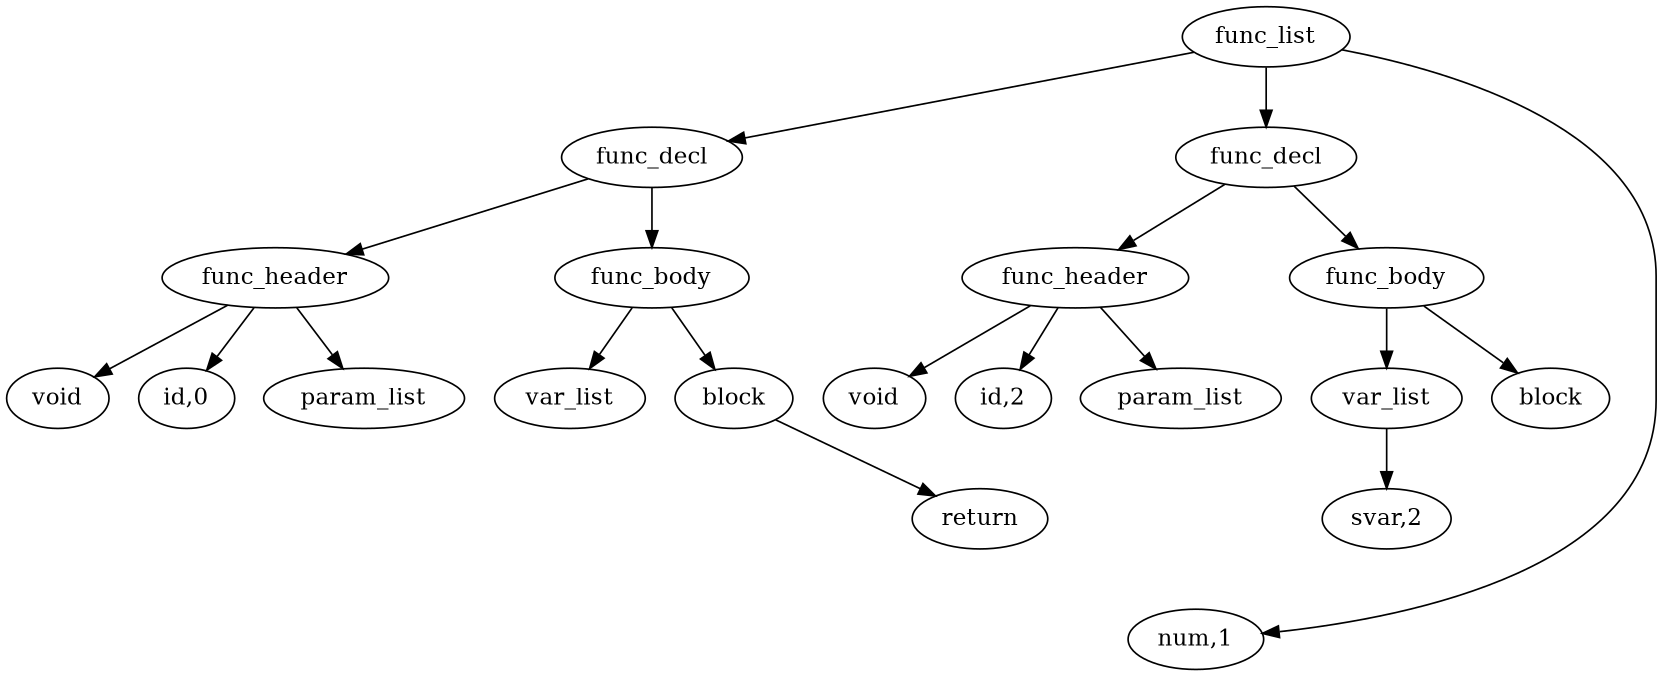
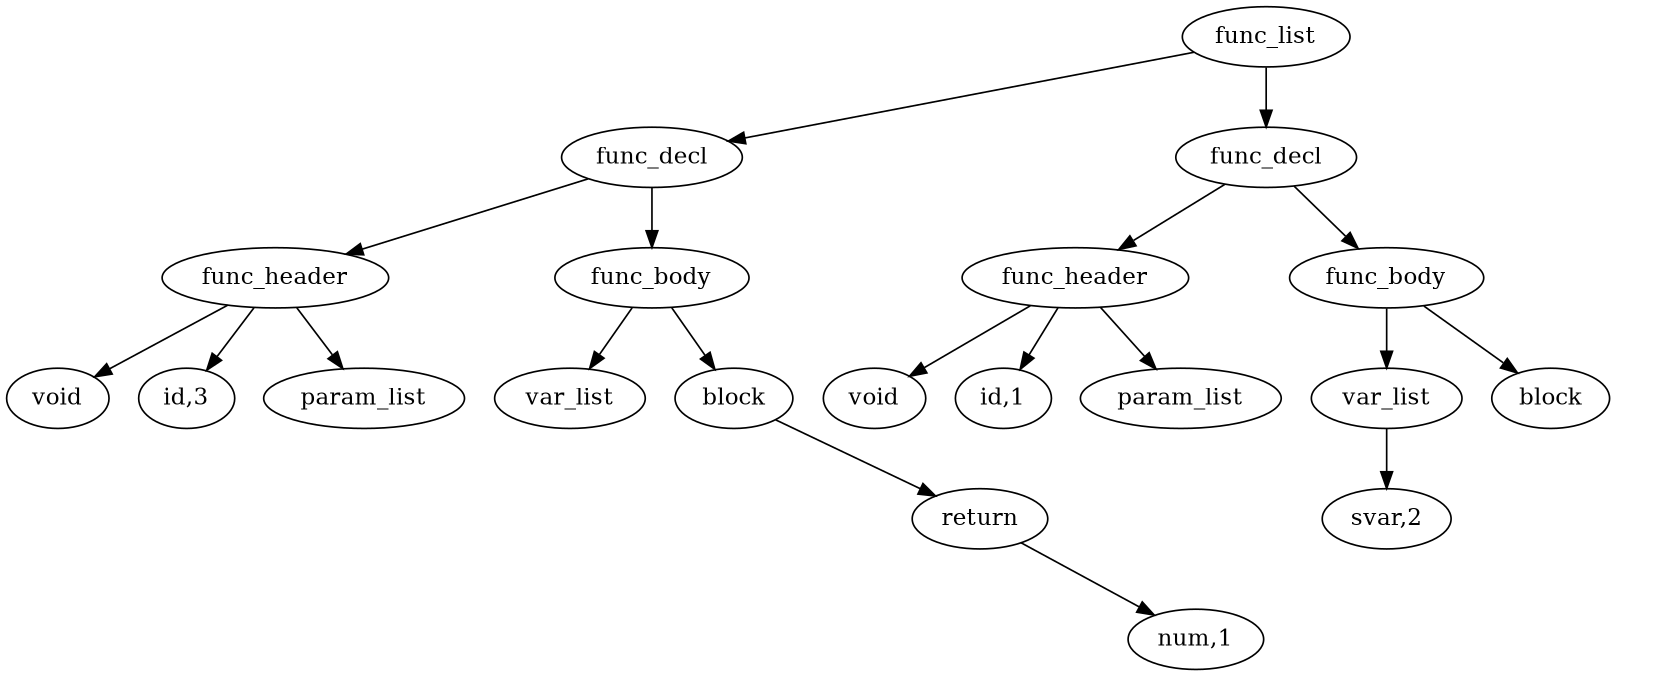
edge "func_list" -> "num,1": now "return" -> "num,1"
node "id,0": label "id,0" -> "id,3"
node "id,2": label "id,2" -> "id,1"
